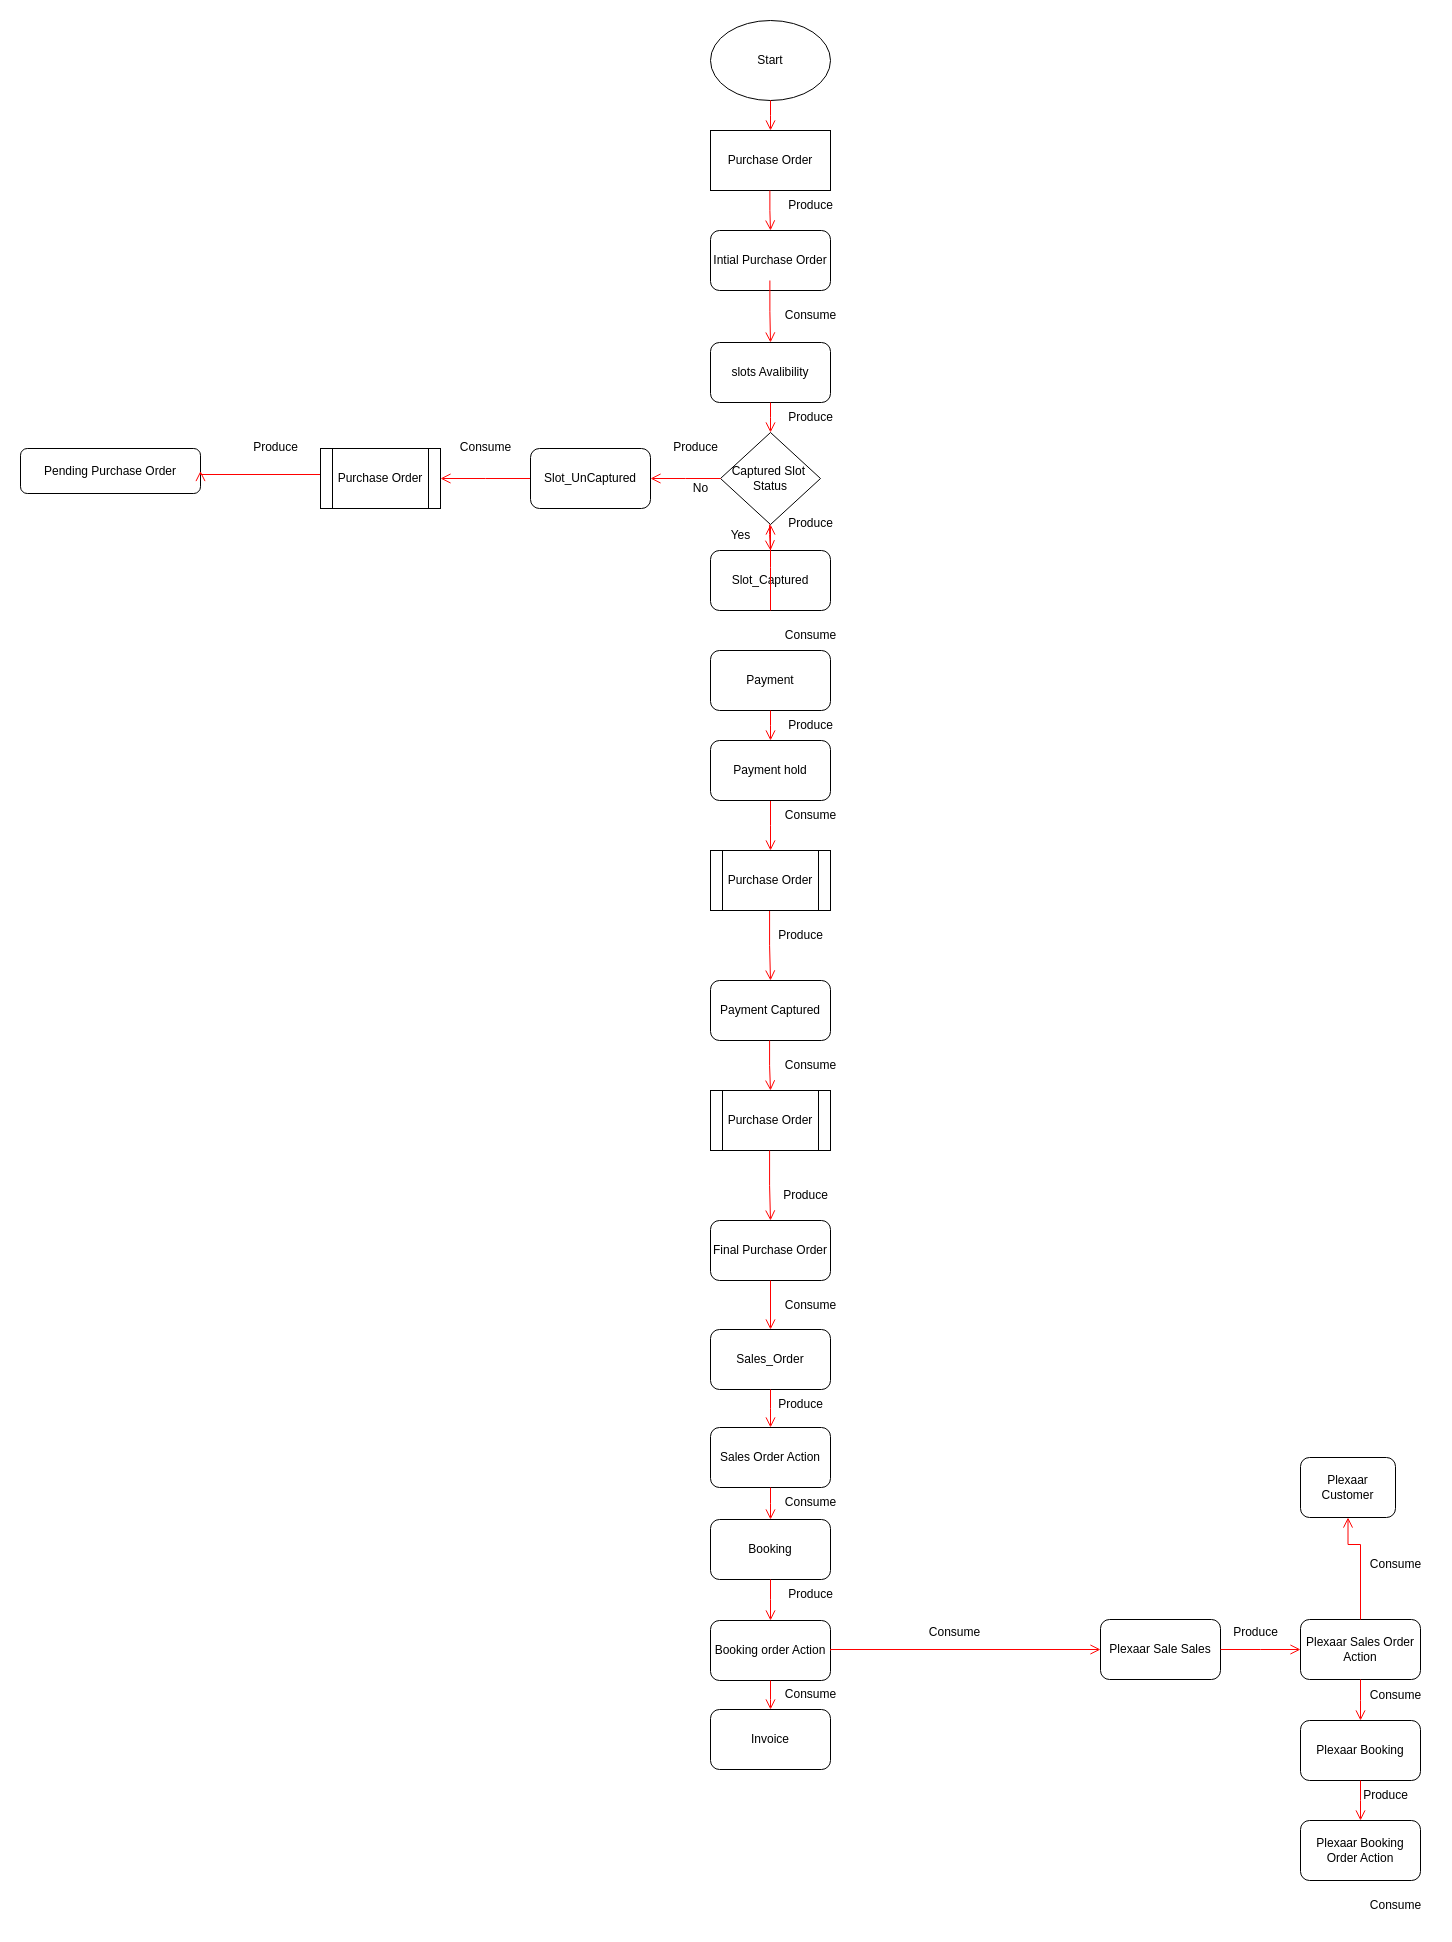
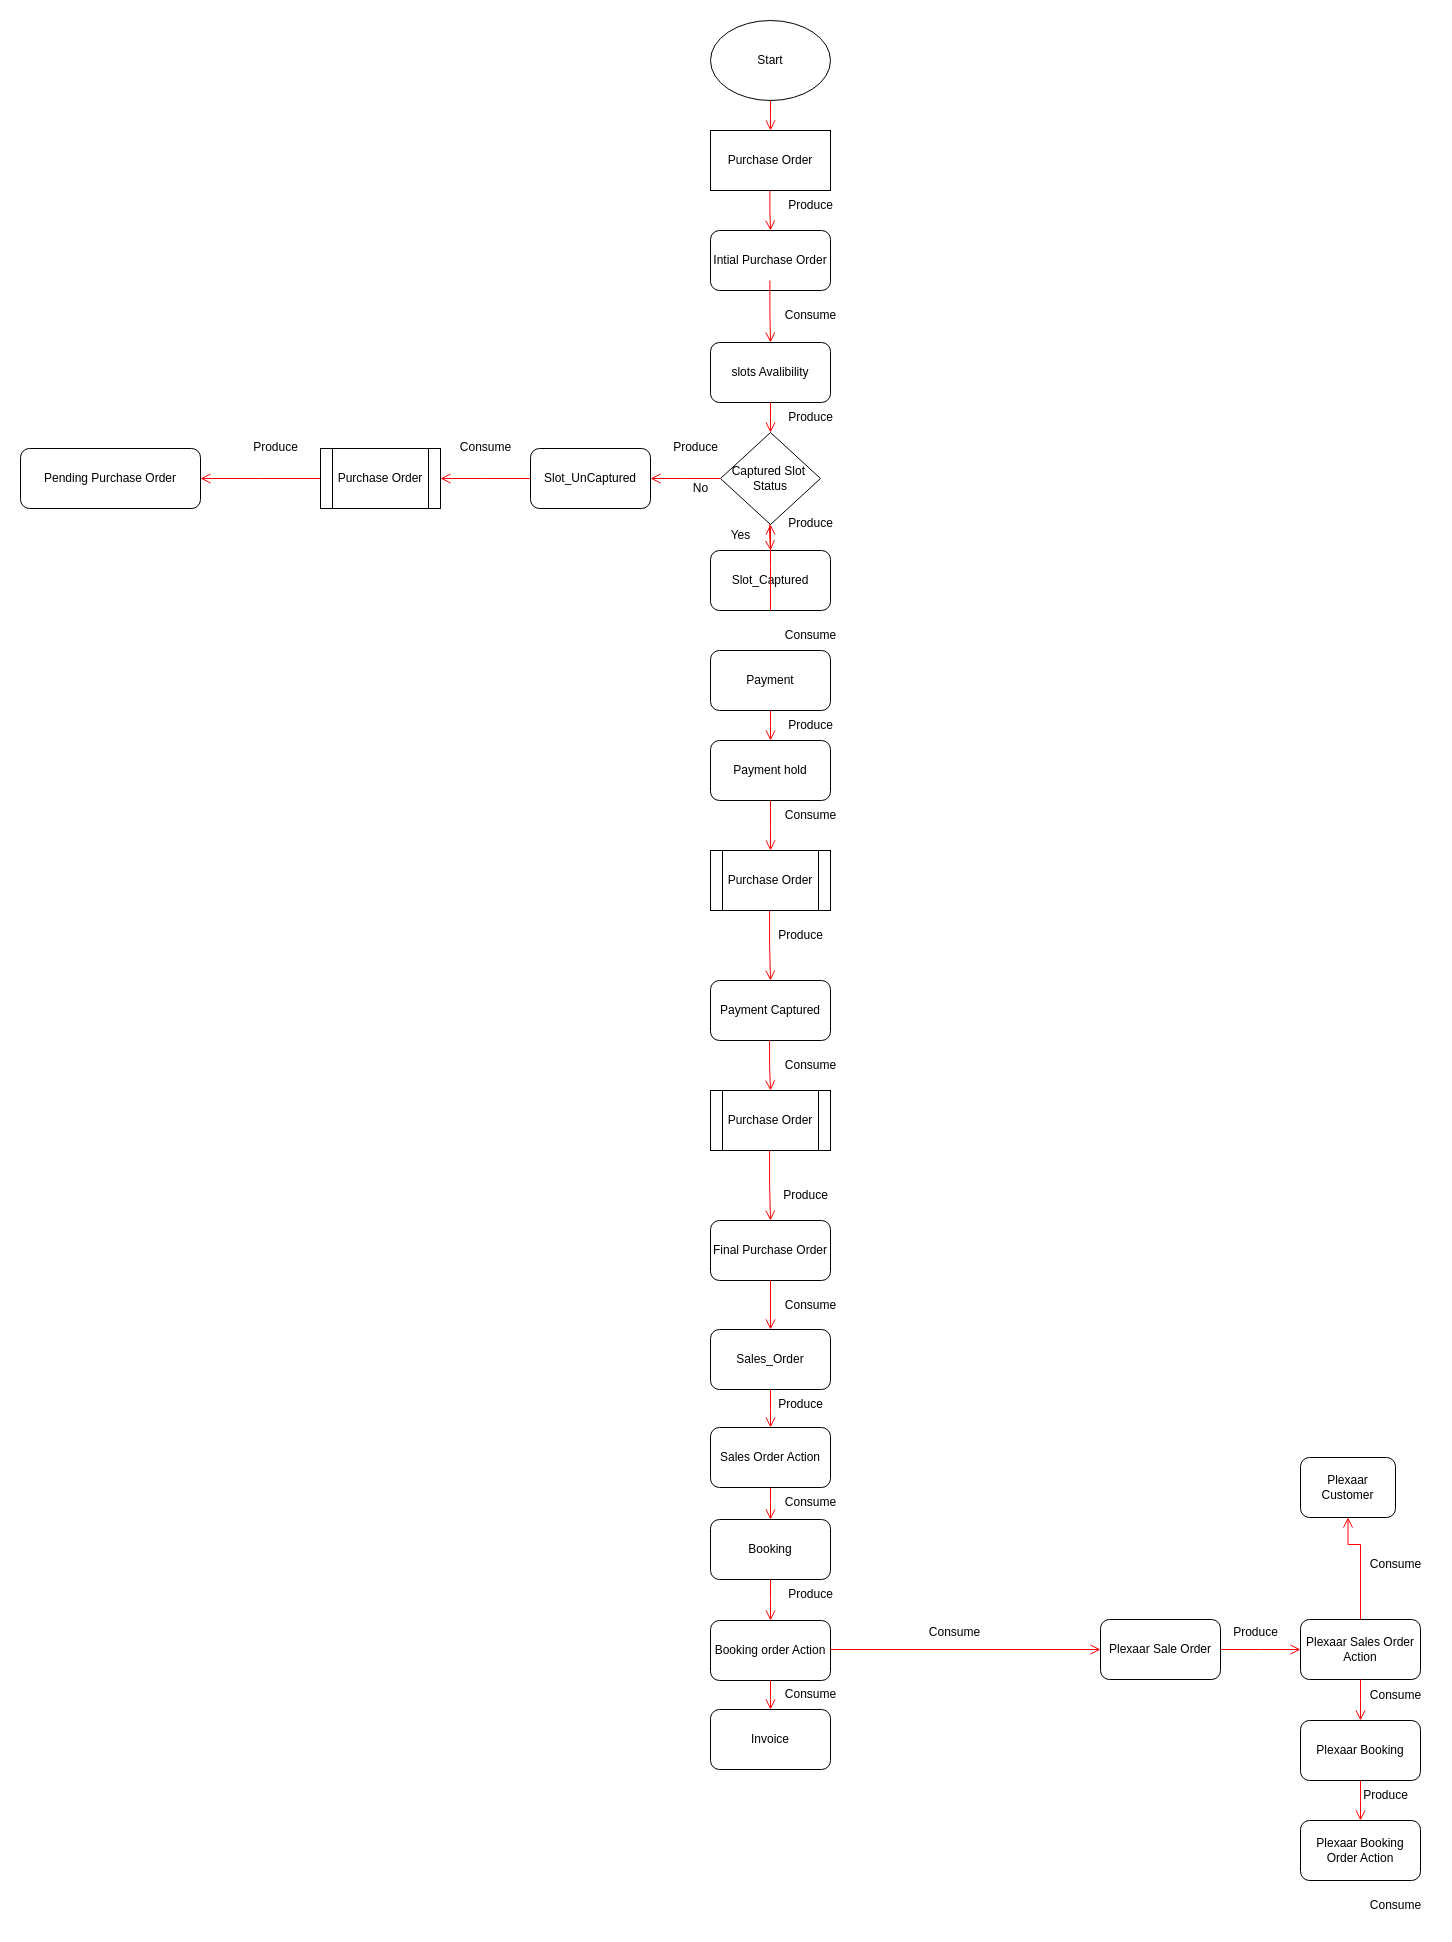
node "Pending Purchase Order": size 180x45 -> 180x60
node "Plexaar Sale Sales": label "Plexaar Sale Sales" -> "Plexaar Sale Order"
